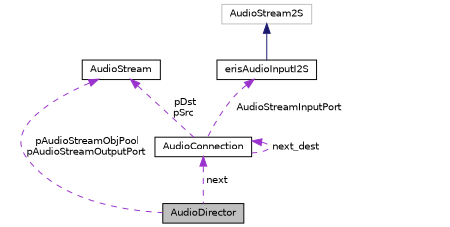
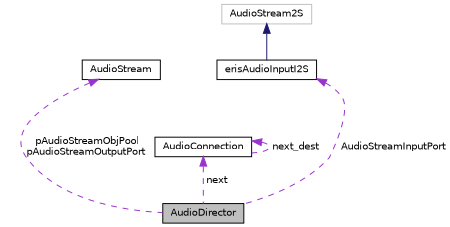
edge "AudioConnection" -> "erisAudioInputI2S": now "AudioDirector" -> "erisAudioInputI2S"
edge "AudioConnection" -> "AudioStream": removed, label "pDst pSrc"
